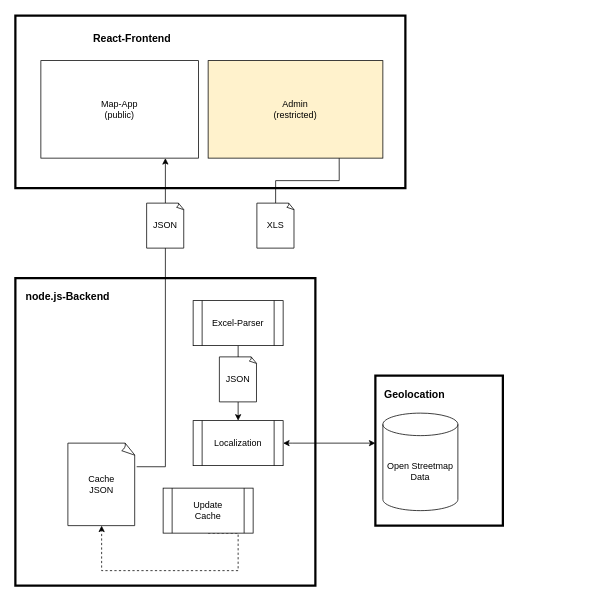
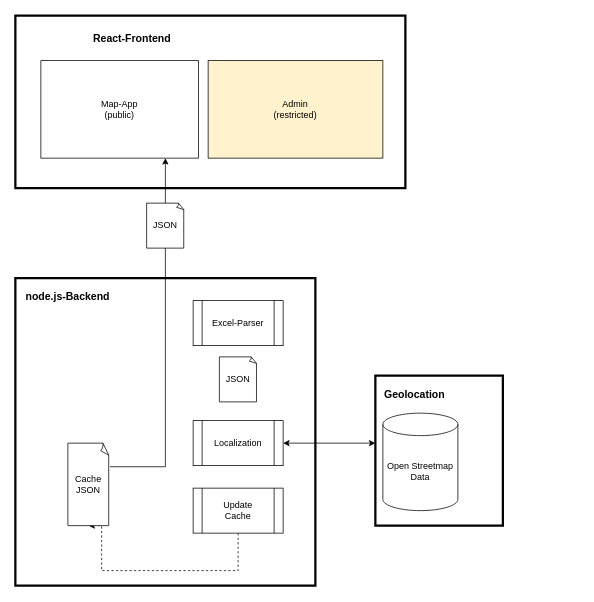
edge "Admin (restricted)" -- "XLS": removed
node "XLS": removed
edge "Excel-Parser" -> "Localization": removed
node "Cache JSON": size 68x83 -> 41x83
node "Update Cache": moved (208, 510) -> (238, 510)
